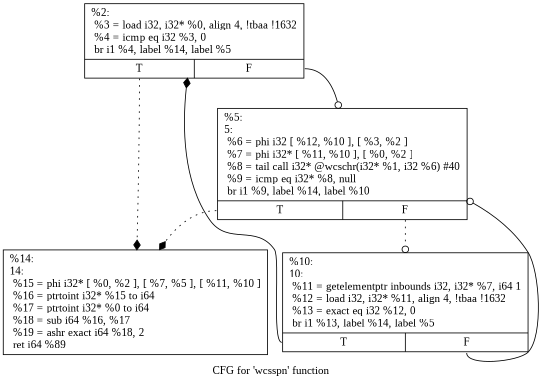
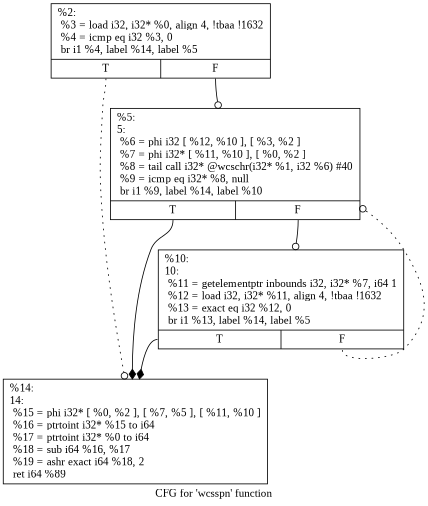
edge "%2:" -> "%14:": arrowhead diamond -> odot
edge "%5:" -> "%14:": style dotted -> solid
edge "%10:" -> "%2:": now "%10:" -> "%14:"
edge "%5:" -> "%10:": style dotted -> solid
edge "%10:" -> "%5:": style solid -> dotted
